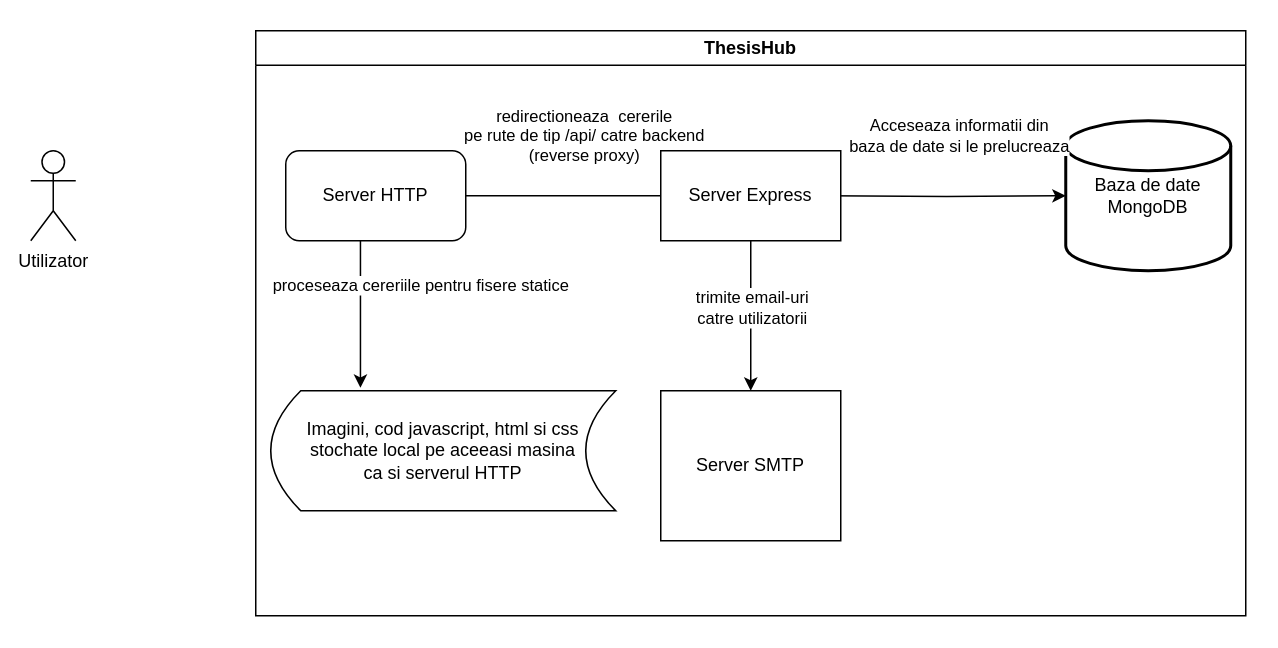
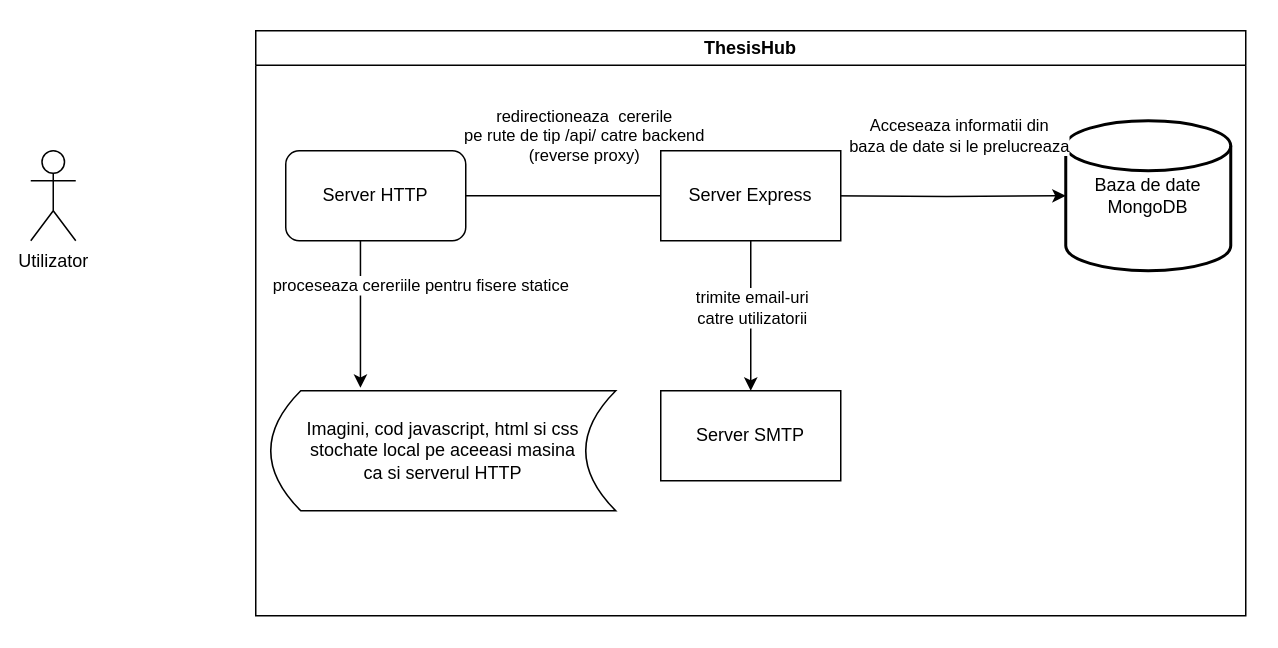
node "Server SMTP": size 180x150 -> 180x90
